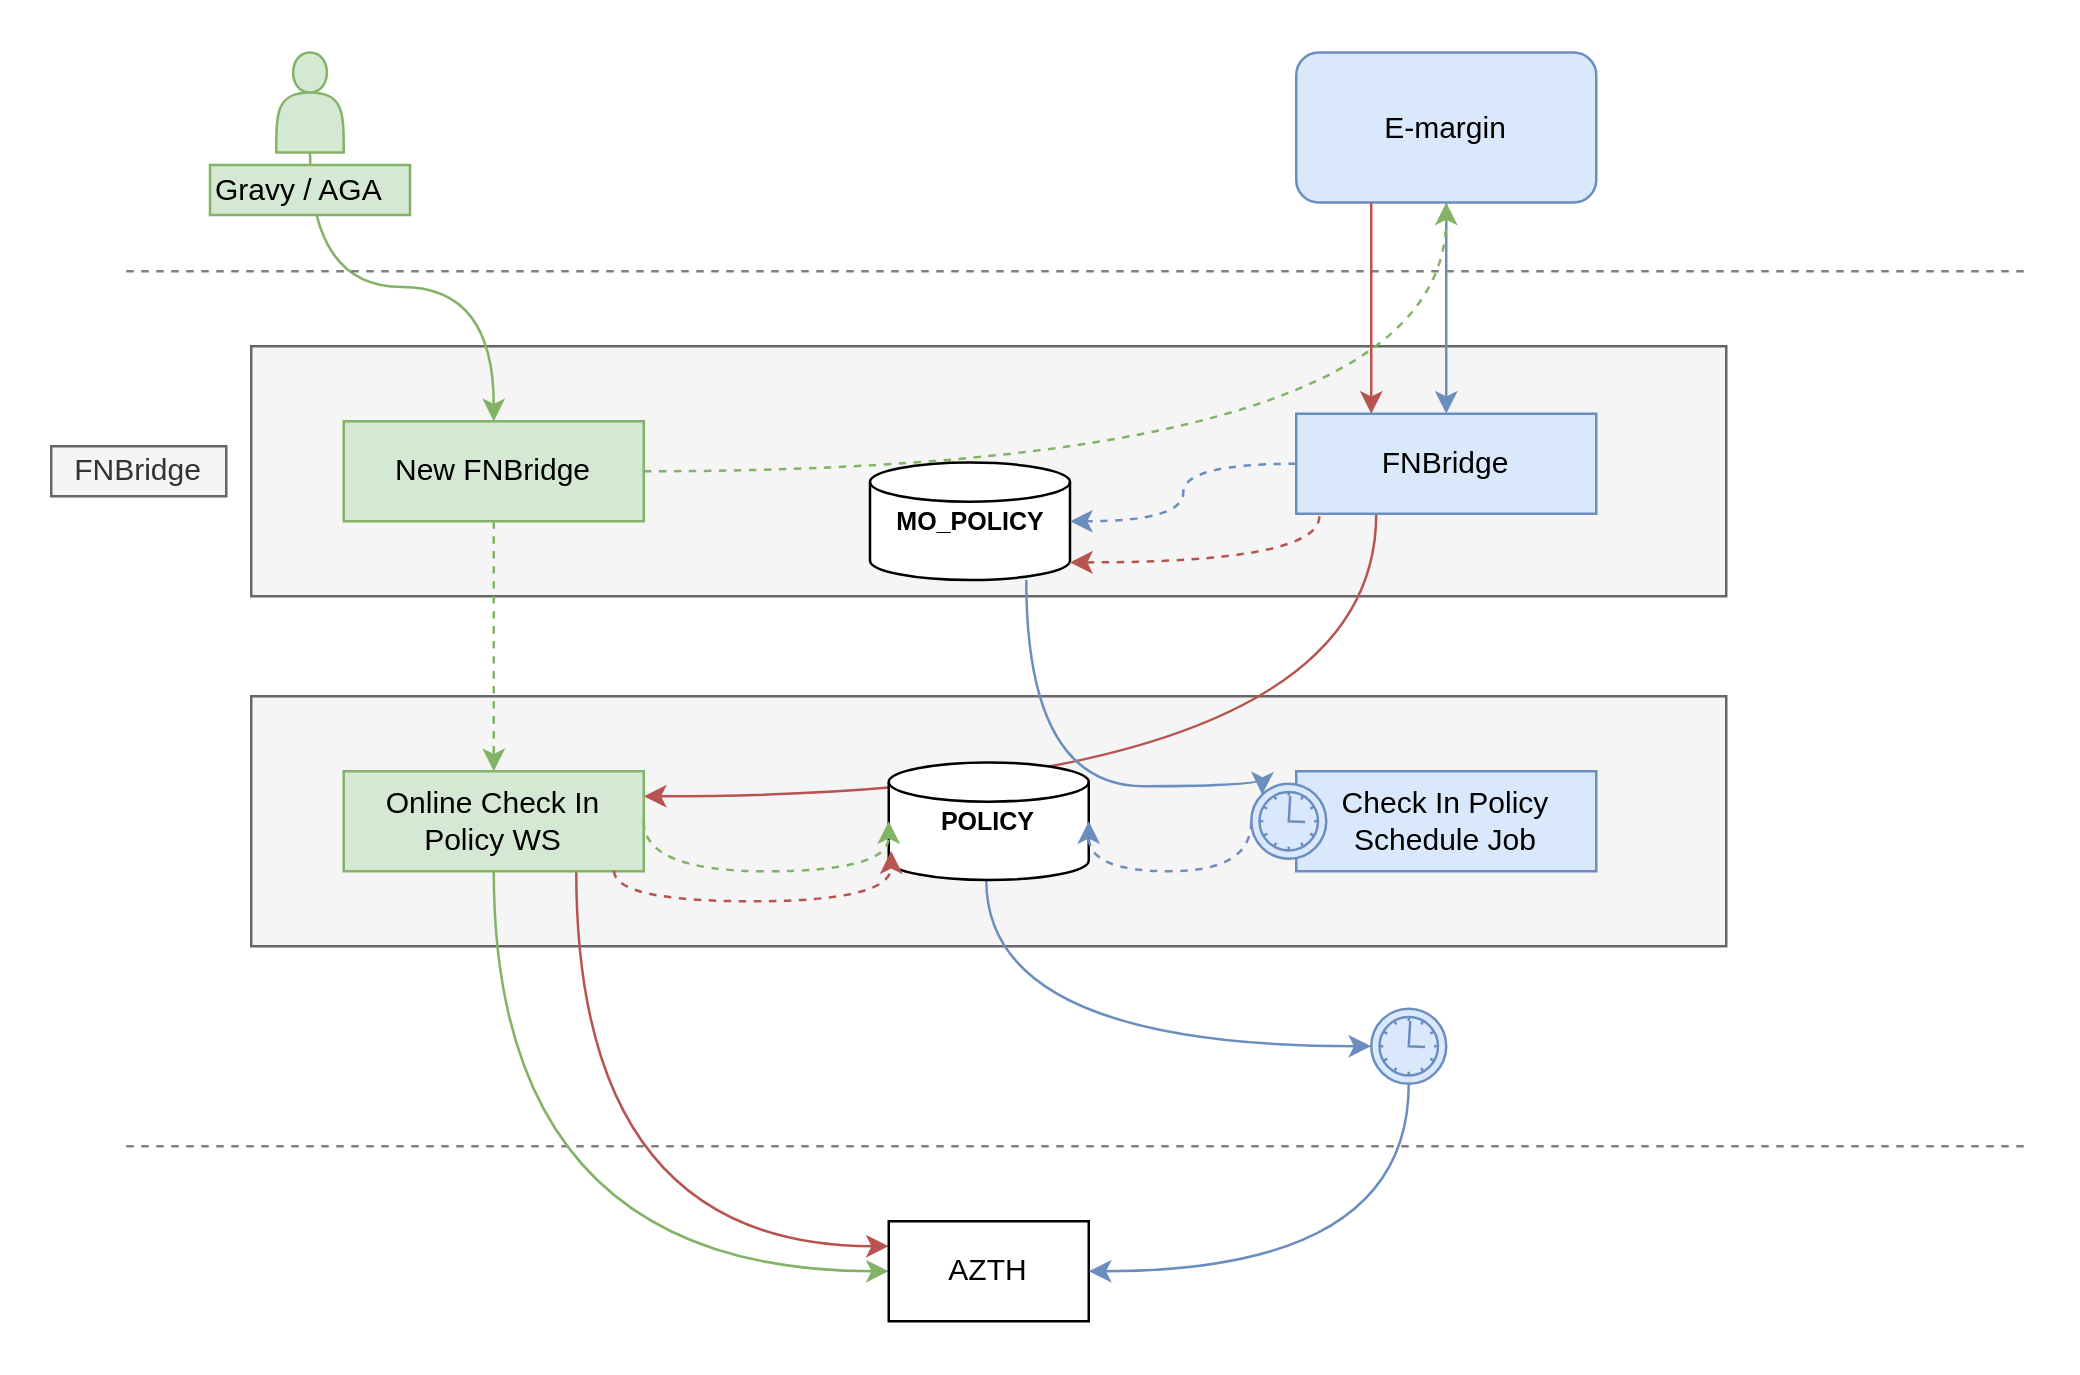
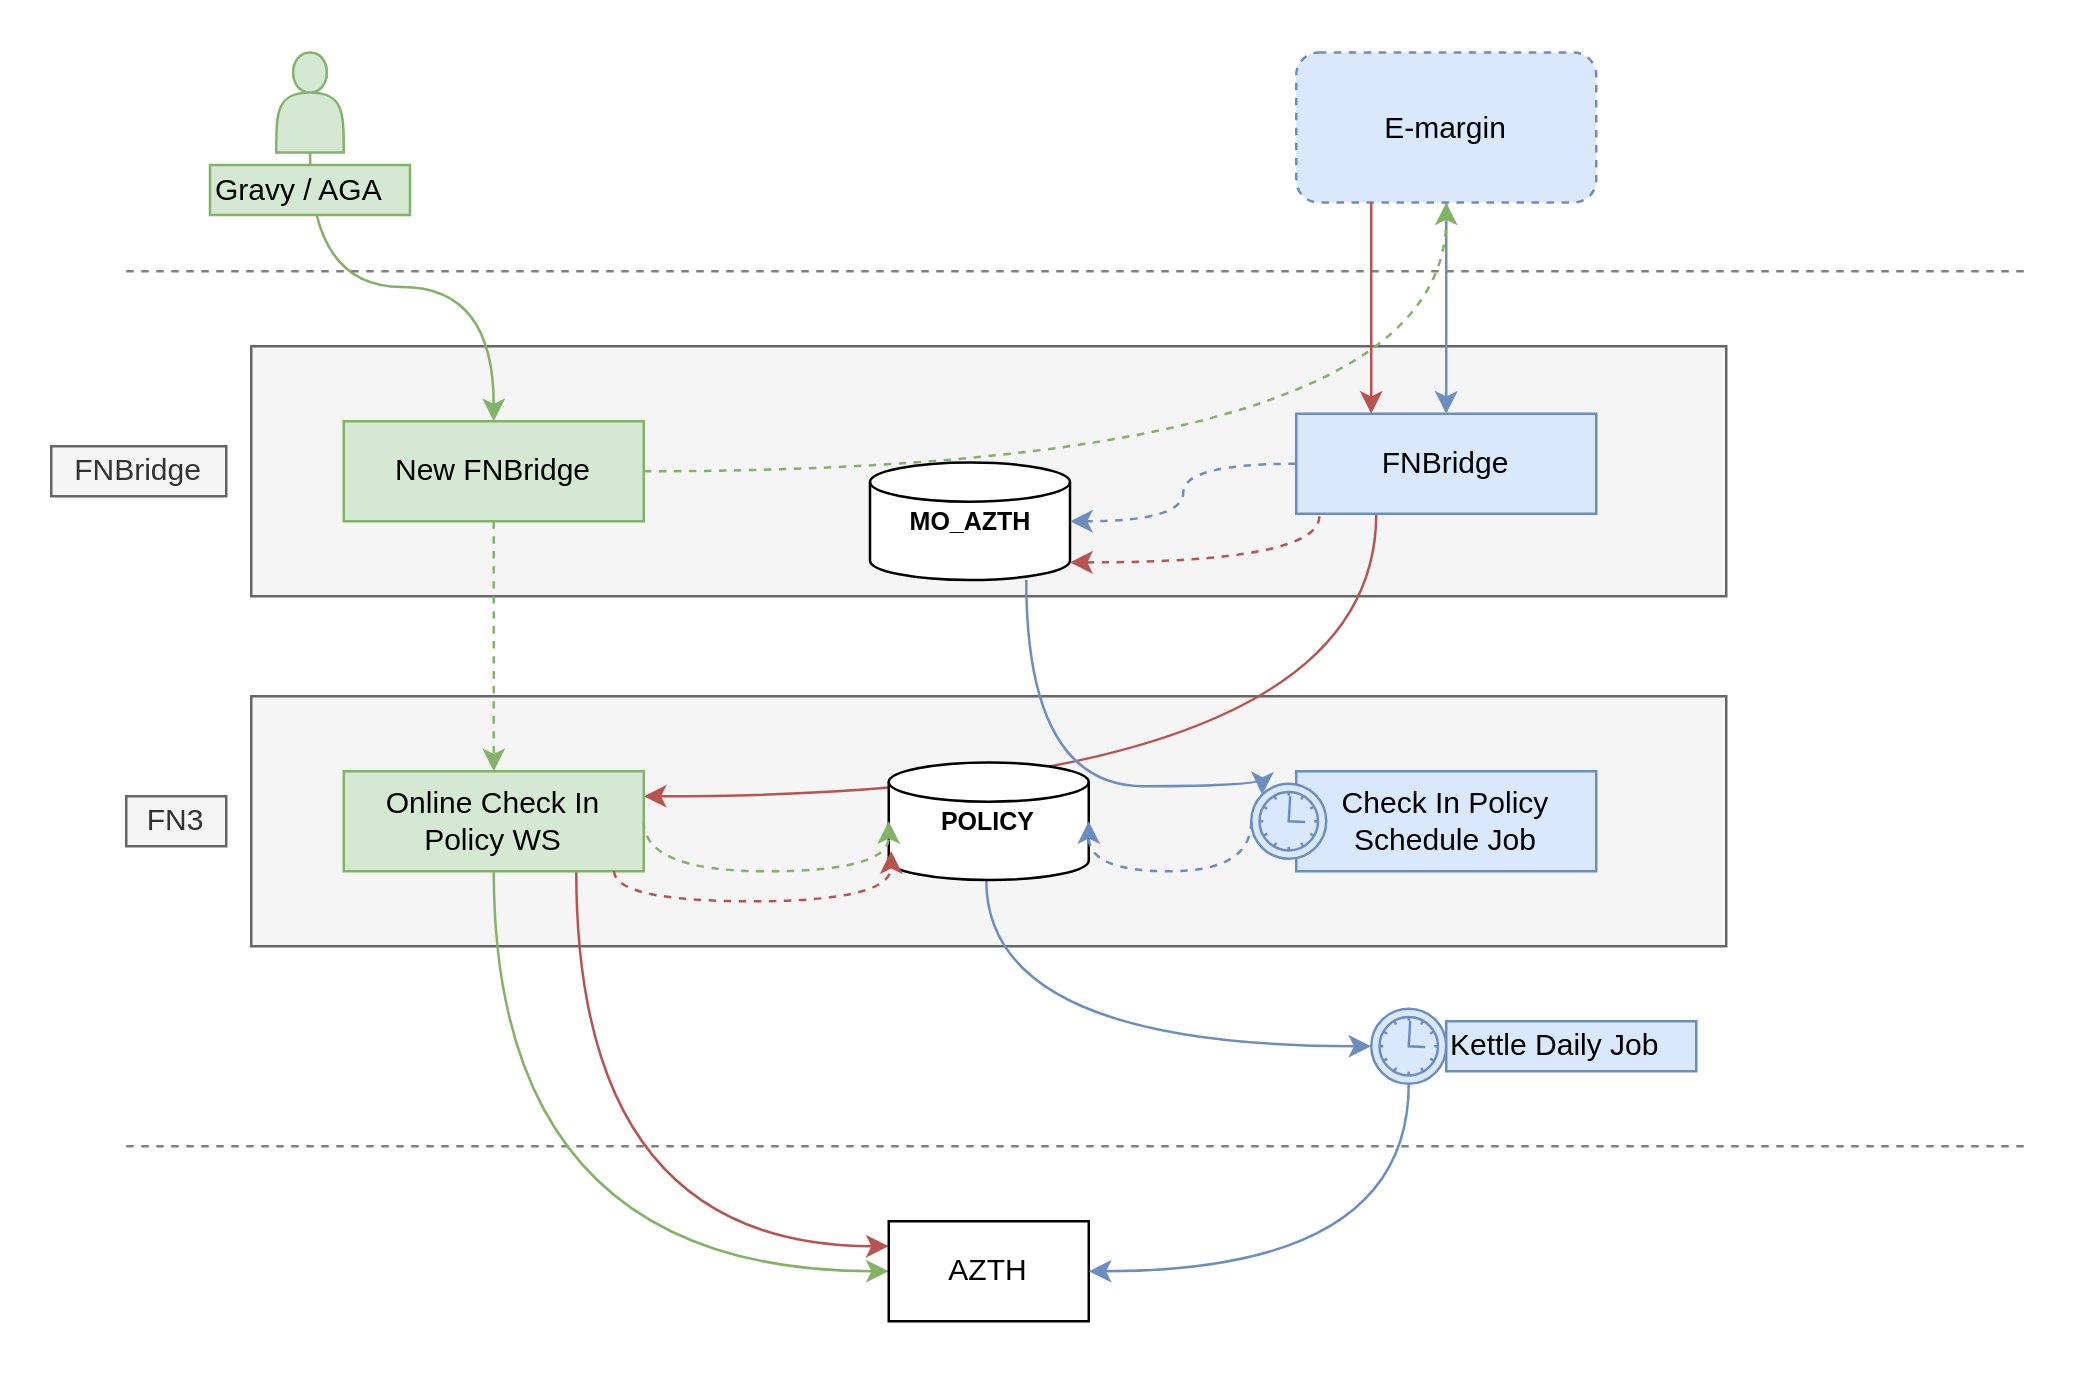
node "E-margin": style solid -> dashed
node "MO_POLICY": label "MO_POLICY" -> "MO_AZTH"
node "FN3": added
node "Kettle Daily Job": added
